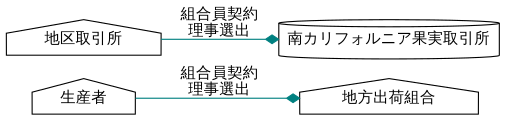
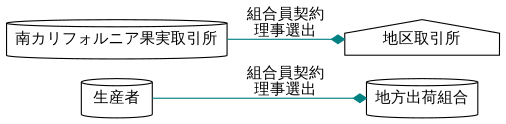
edge "地区取引所" -> "南カリフォルニア果実取引所": reversed
node "生産者": shape house -> cylinder
node "地方出荷組合": shape house -> cylinder
